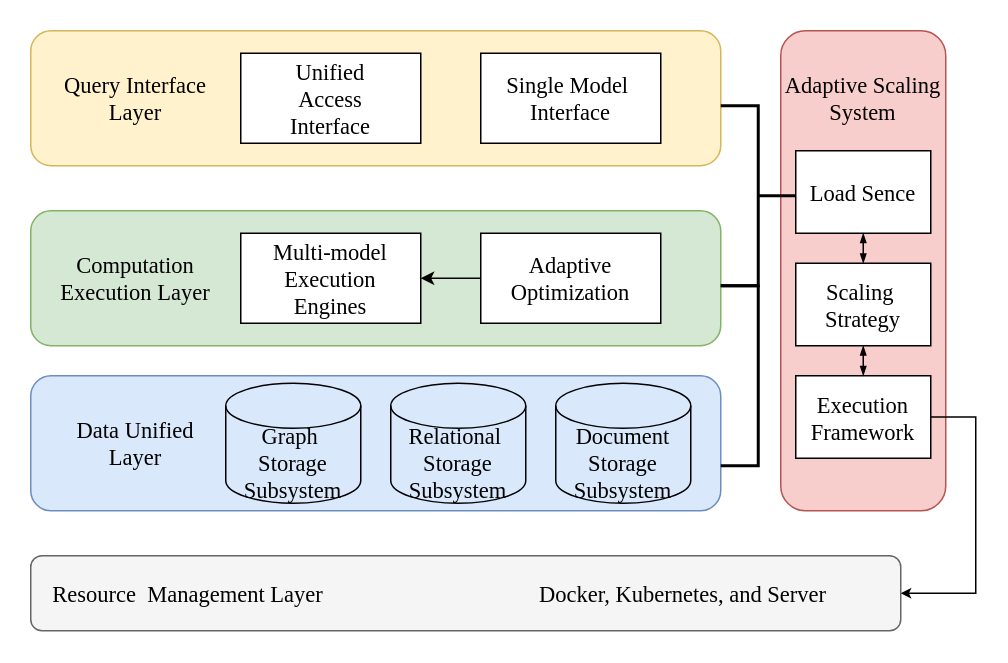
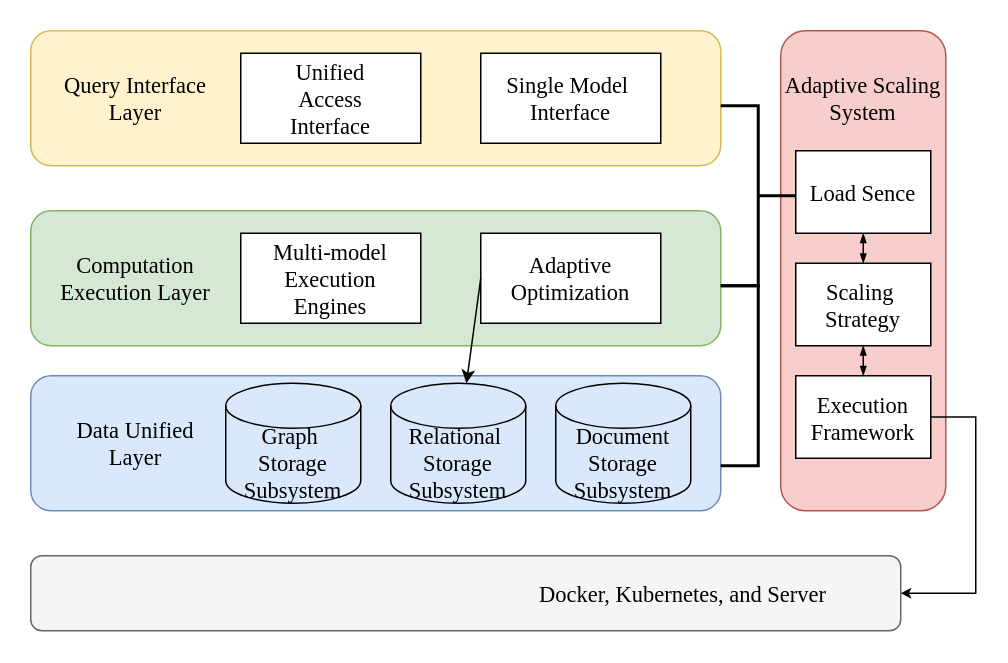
edge "Adaptive Optimization" -> "Multi-model Execution Engines": now "Adaptive Optimization" -> "Relational Storage Subsystem"
node "Resource Management Layer": removed
